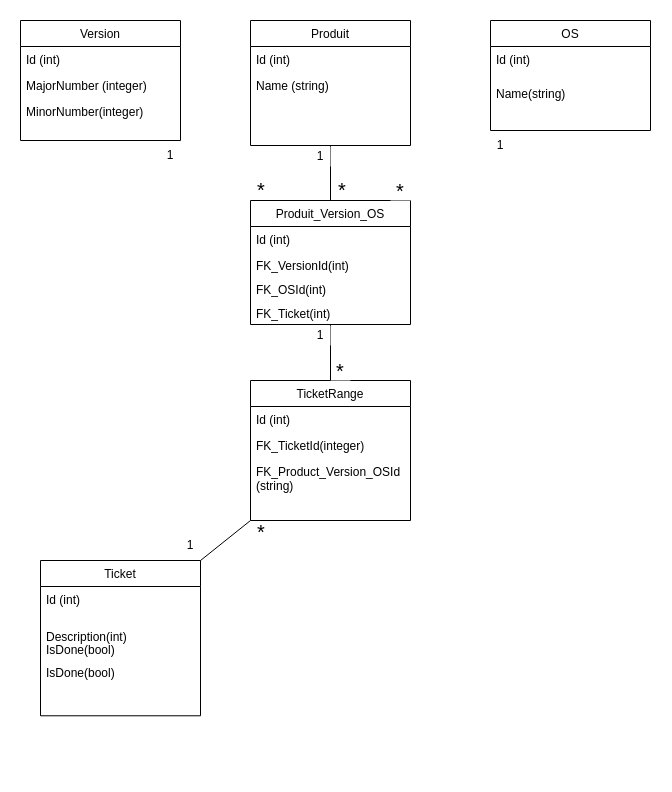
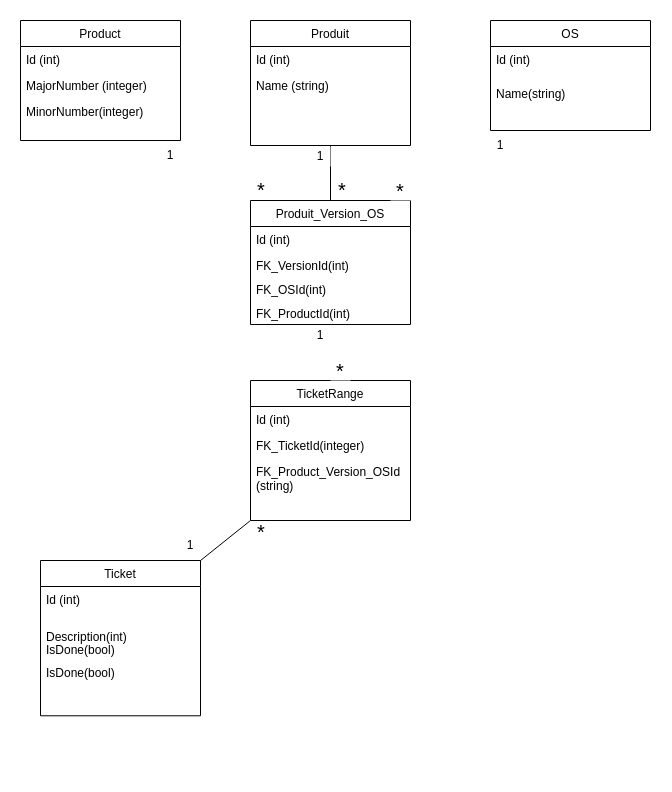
node "Version": label "Version" -> "Product"
node "FK_Ticket(int)": label "FK_Ticket(int)" -> "FK_ProductId(int)"
edge "Produit_Version_OS" -- "TicketRange": removed
